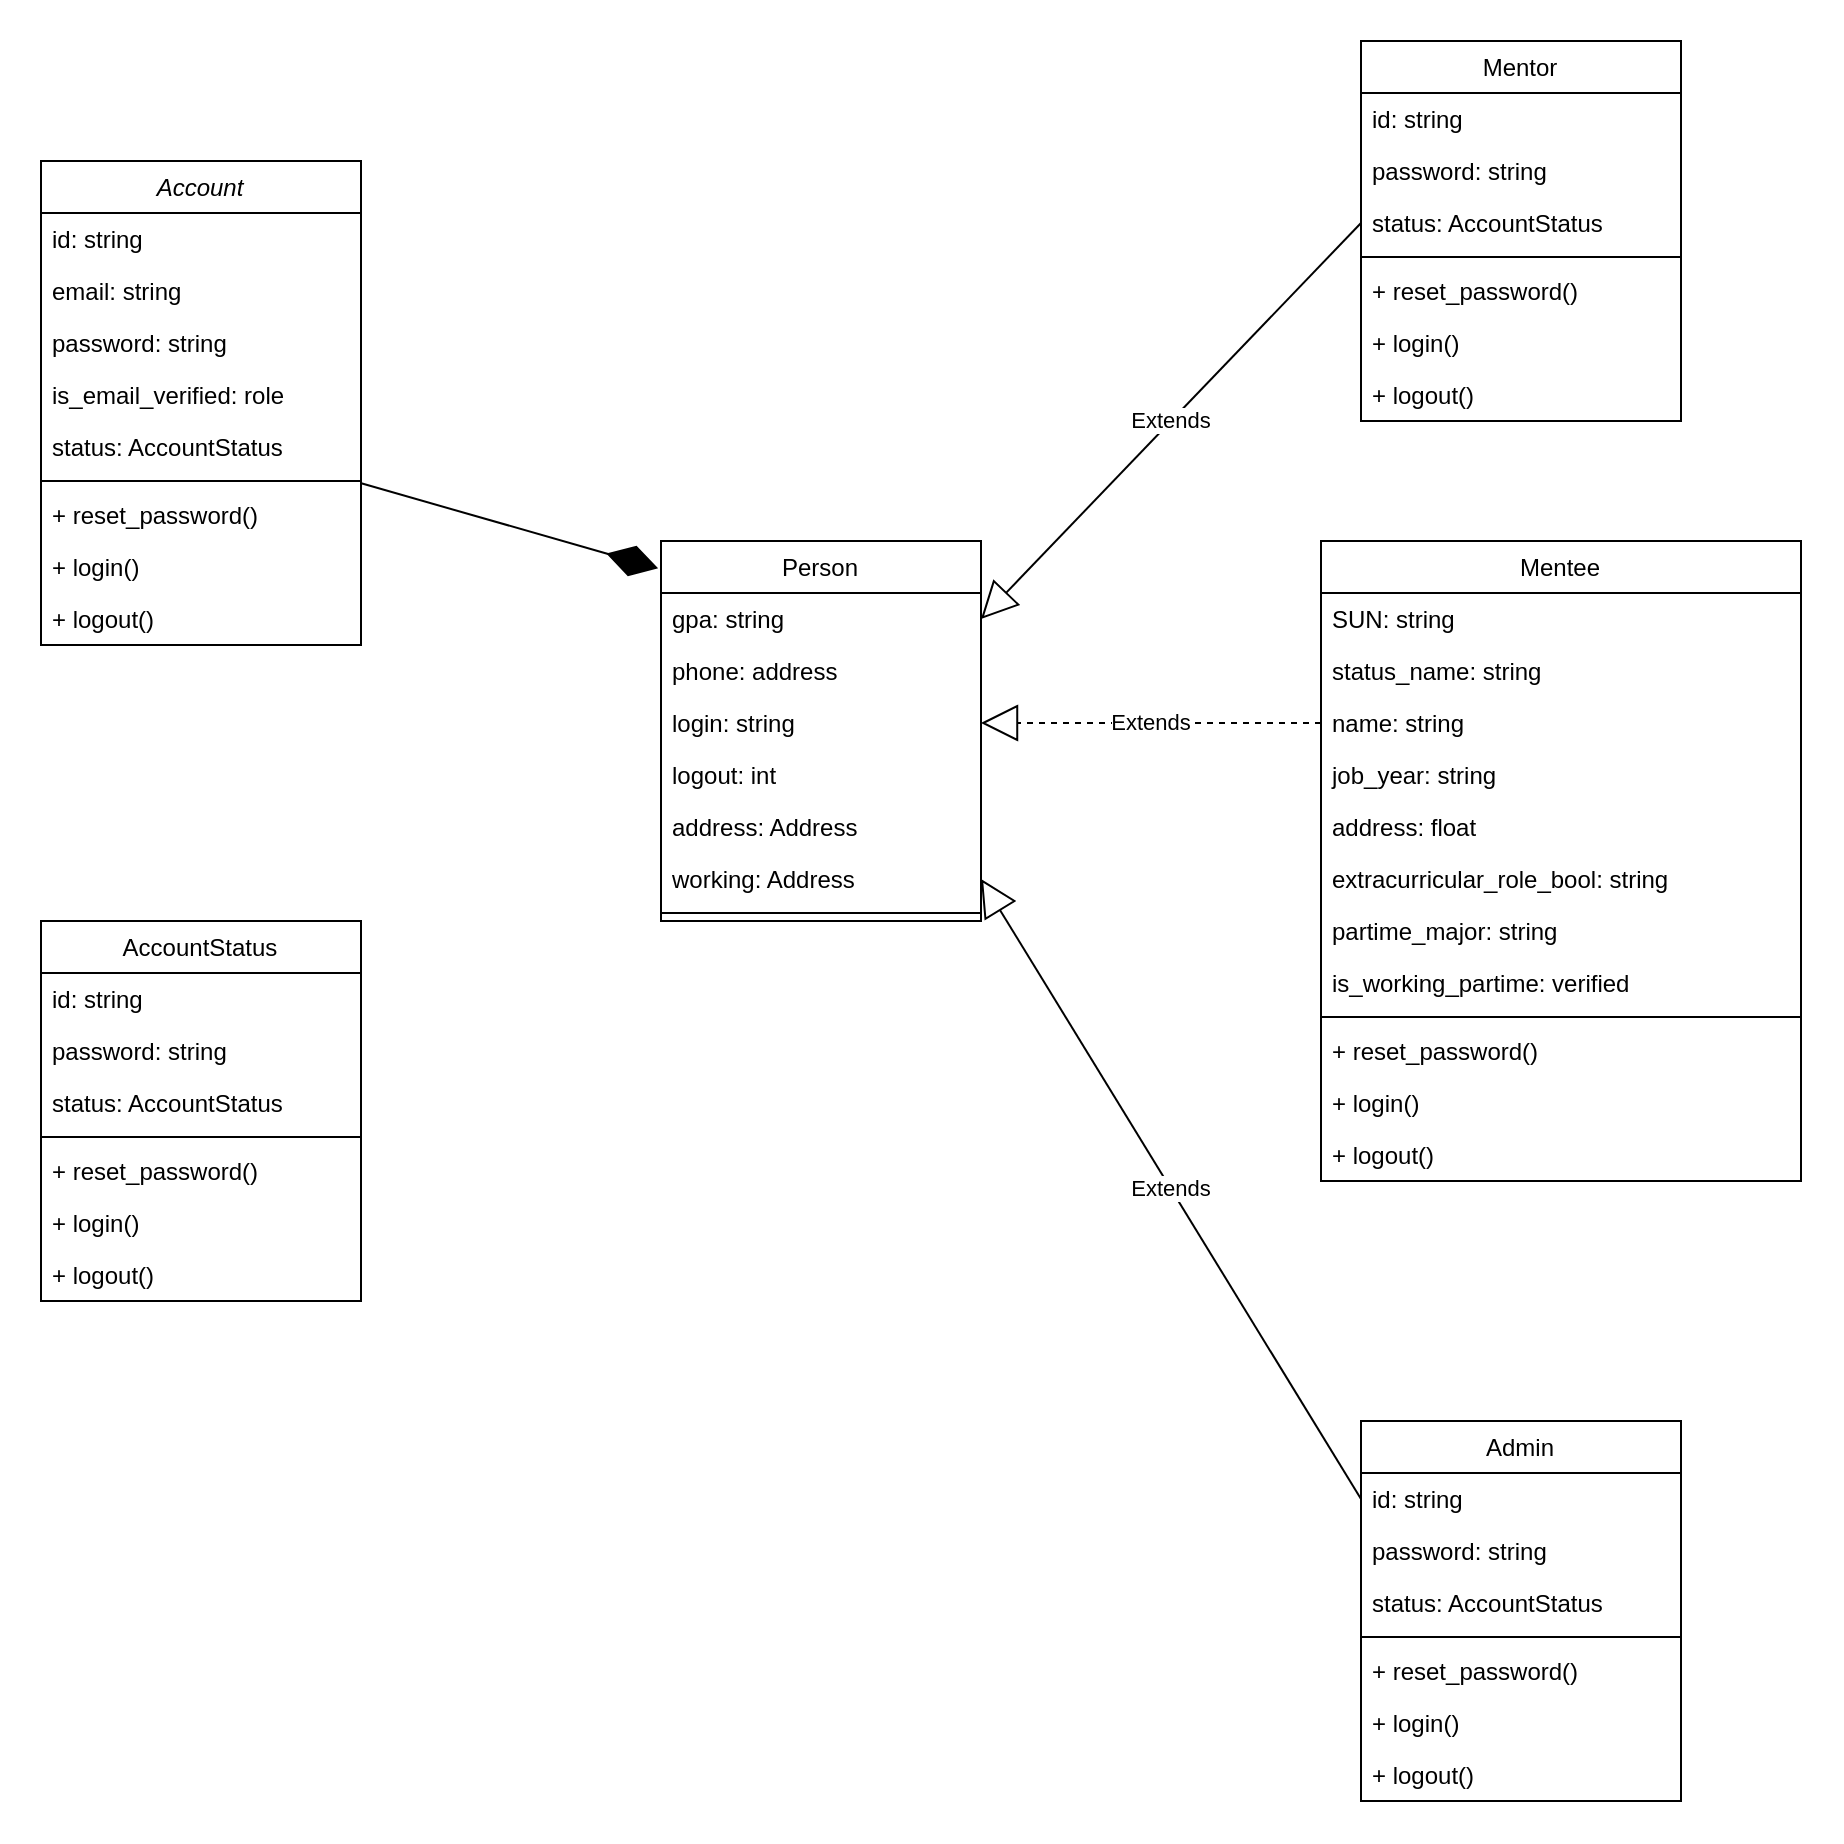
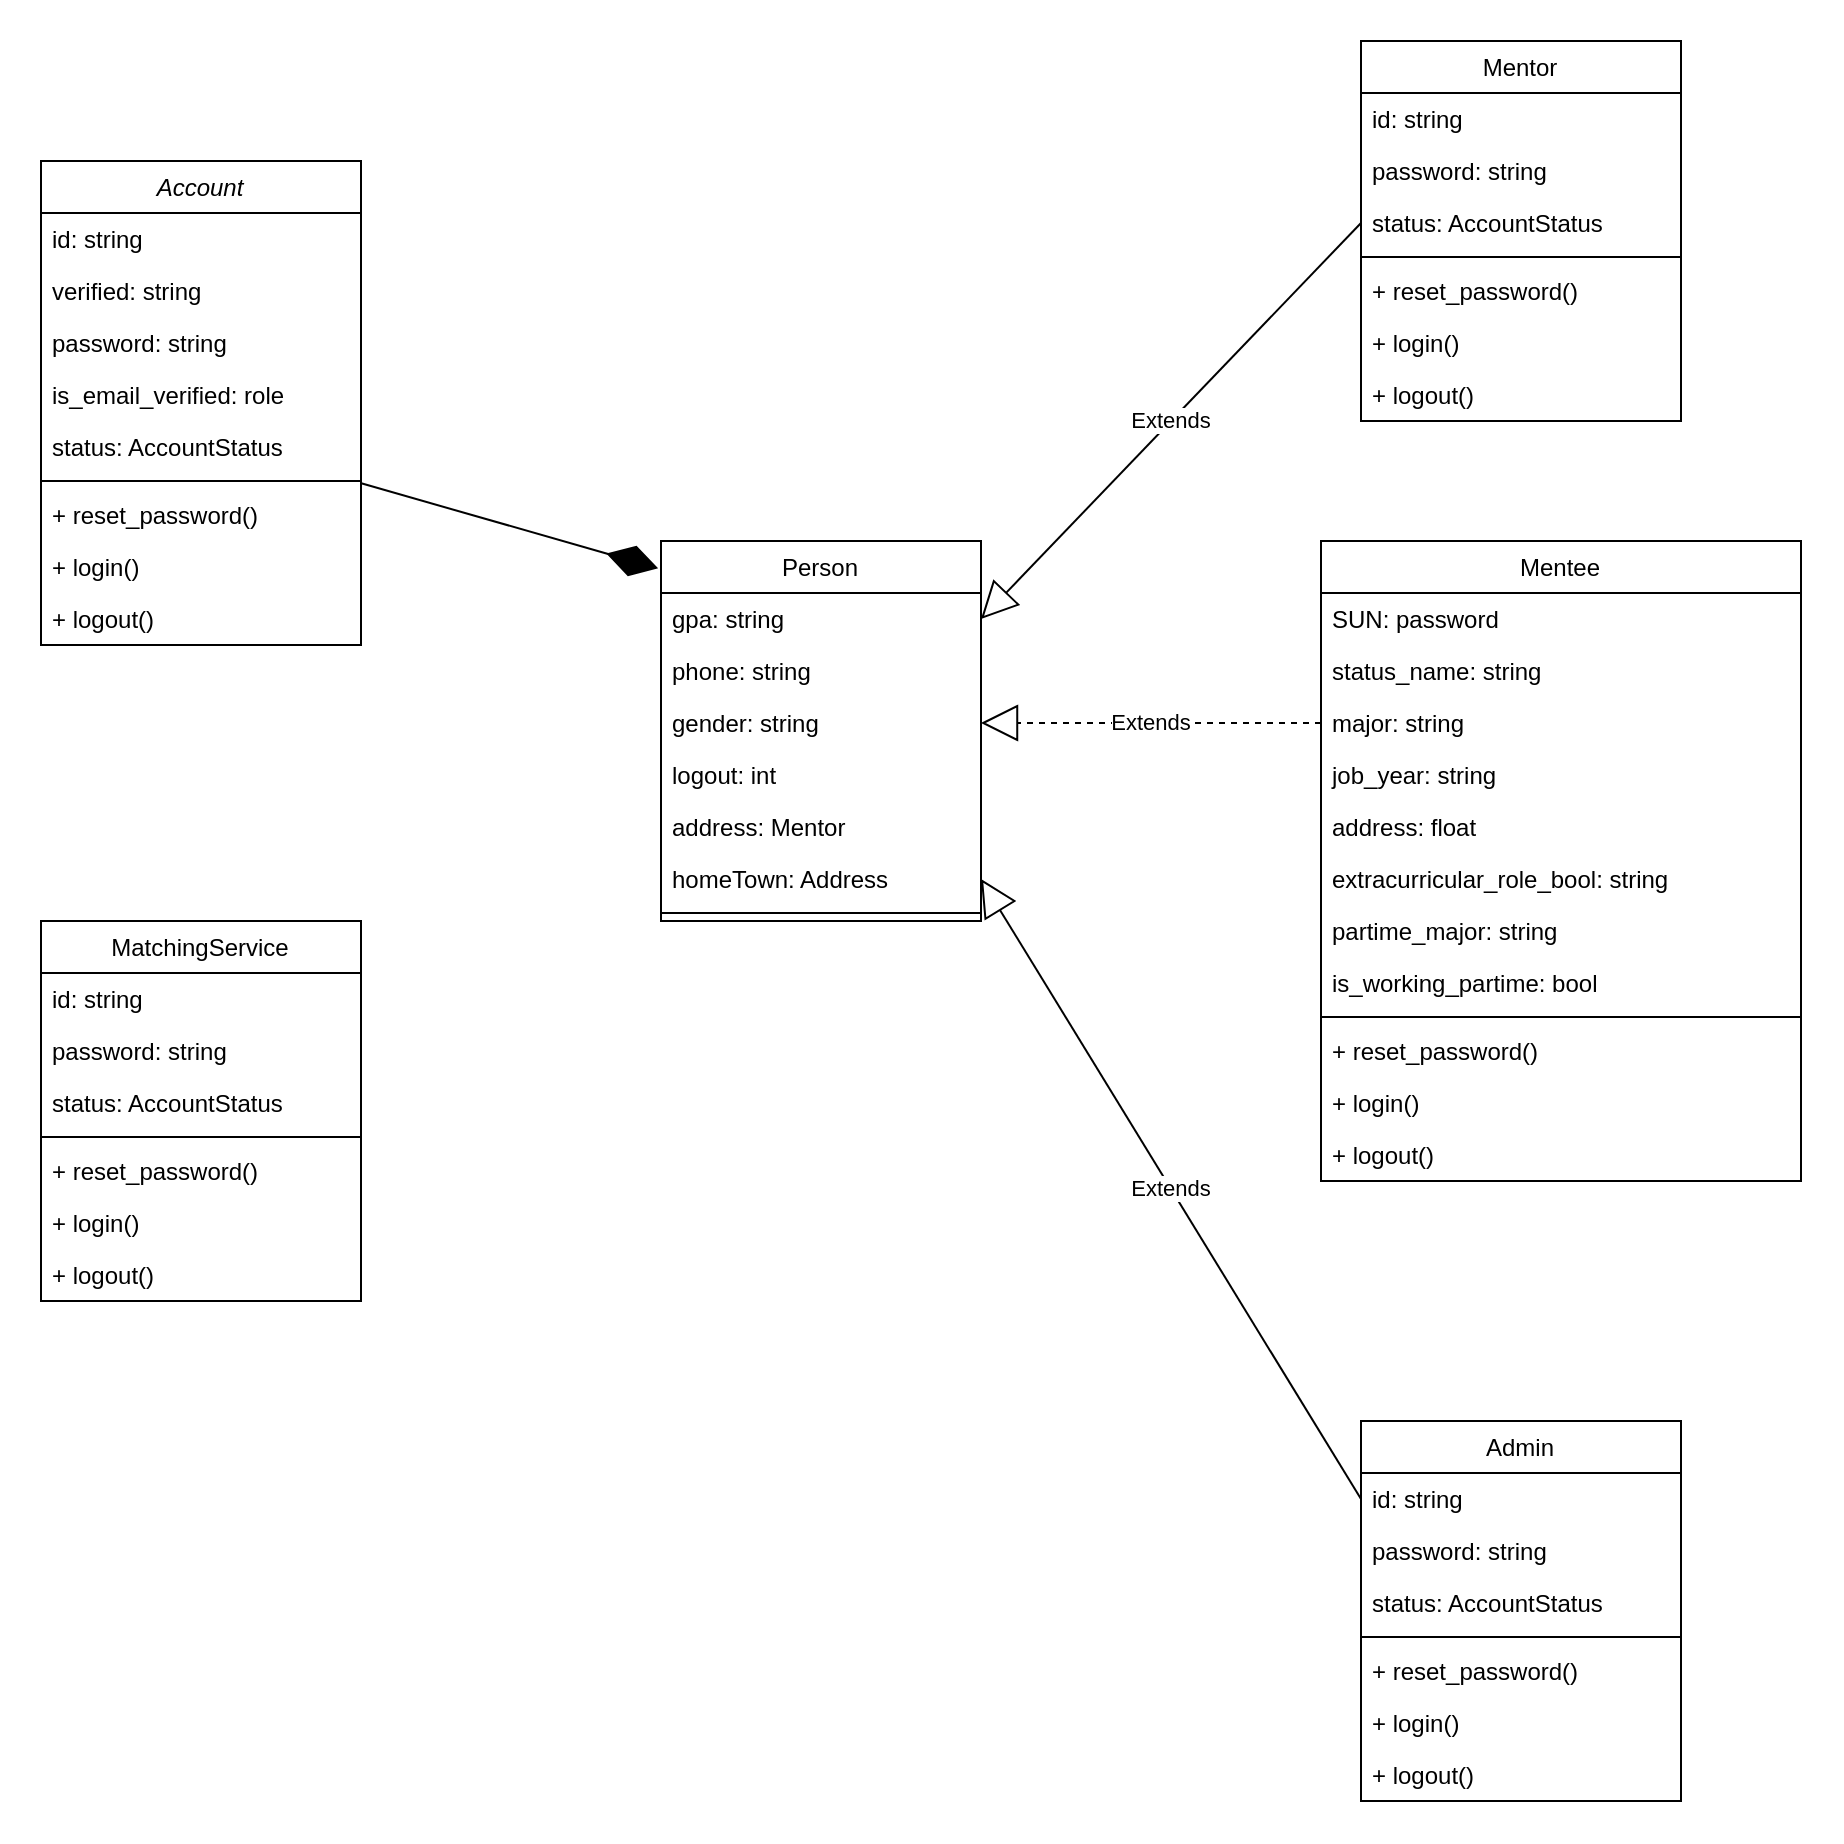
node "email: string": label "email: string" -> "verified: string"
node "SUN: string": label "SUN: string" -> "SUN: password"
node "phone: address": label "phone: address" -> "phone: string"
node "login: string": label "login: string" -> "gender: string"
node "name: string": label "name: string" -> "major: string"
node "address: Address": label "address: Address" -> "address: Mentor"
node "working: Address": label "working: Address" -> "homeTown: Address"
node "AccountStatus": label "AccountStatus" -> "MatchingService"
node "is_working_partime: verified": label "is_working_partime: verified" -> "is_working_partime: bool"
